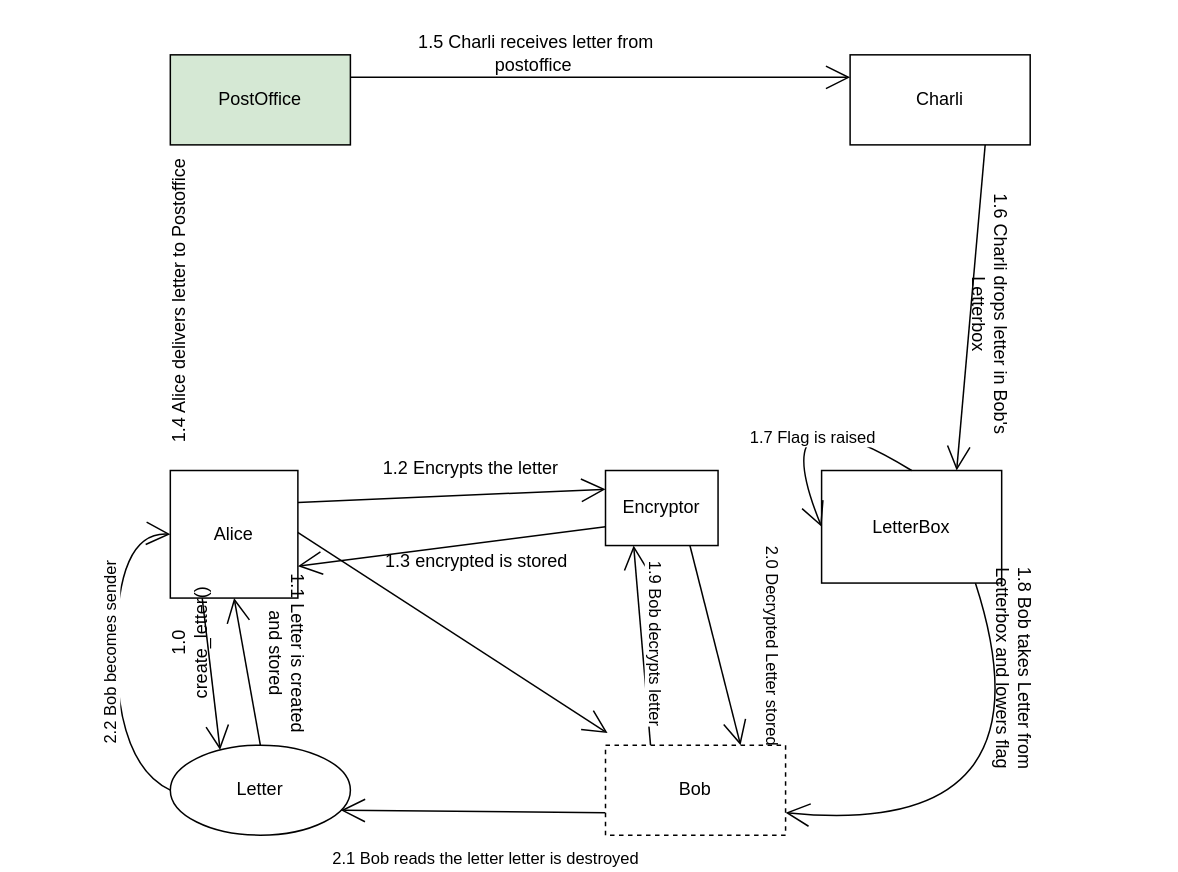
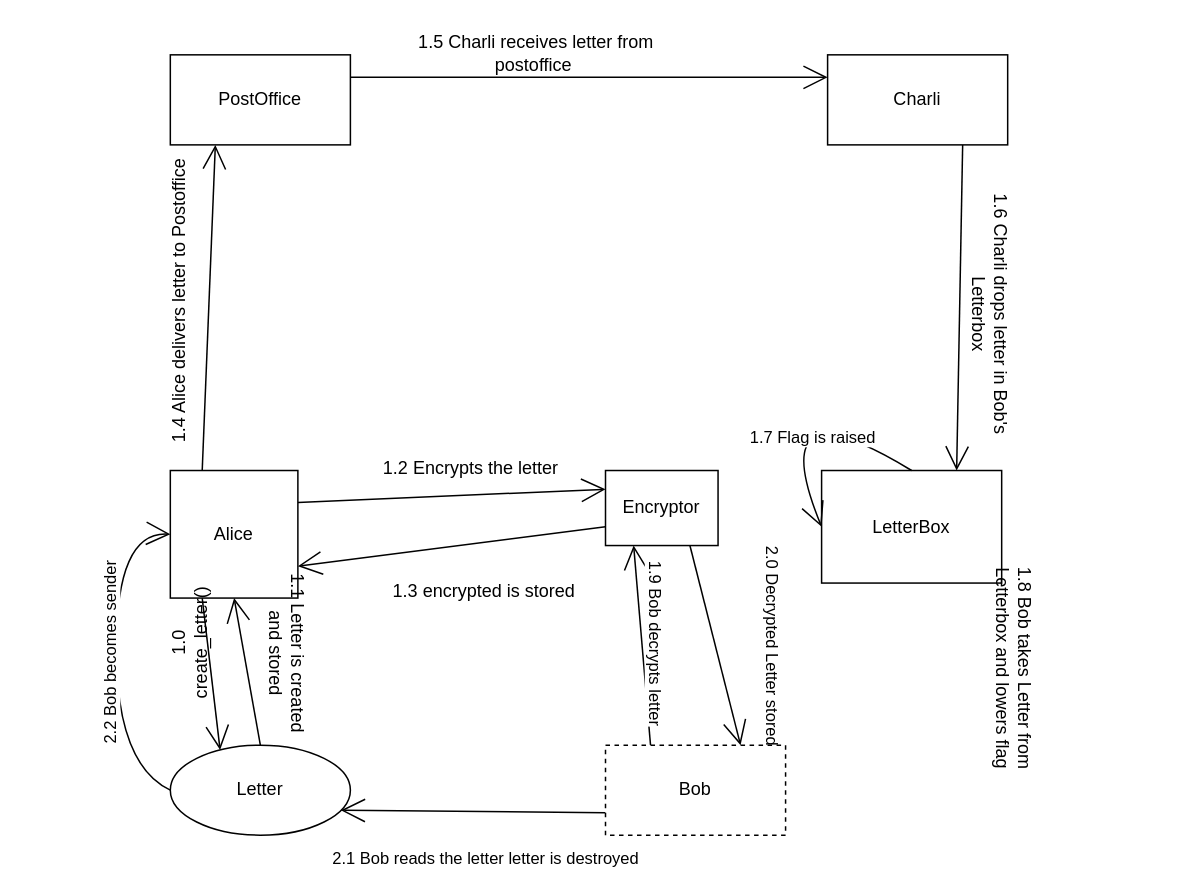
node "PostOffice": fillcolor #d5e8d4 -> #ffffff
node "Charli": moved (940, 100) -> (917, 100)
node "1.3 encrypted is stored": moved (479, 562) -> (487, 592)
edge "Alice" -> "Bob": now "Alice" -> "PostOffice"
edge "LetterBox" -> "Bob": removed
